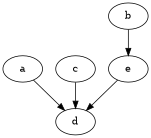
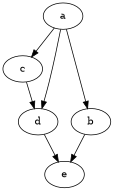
edge "a" -> "c": added
edge "a" -> "b": added
edge "e" -> "d": reversed
